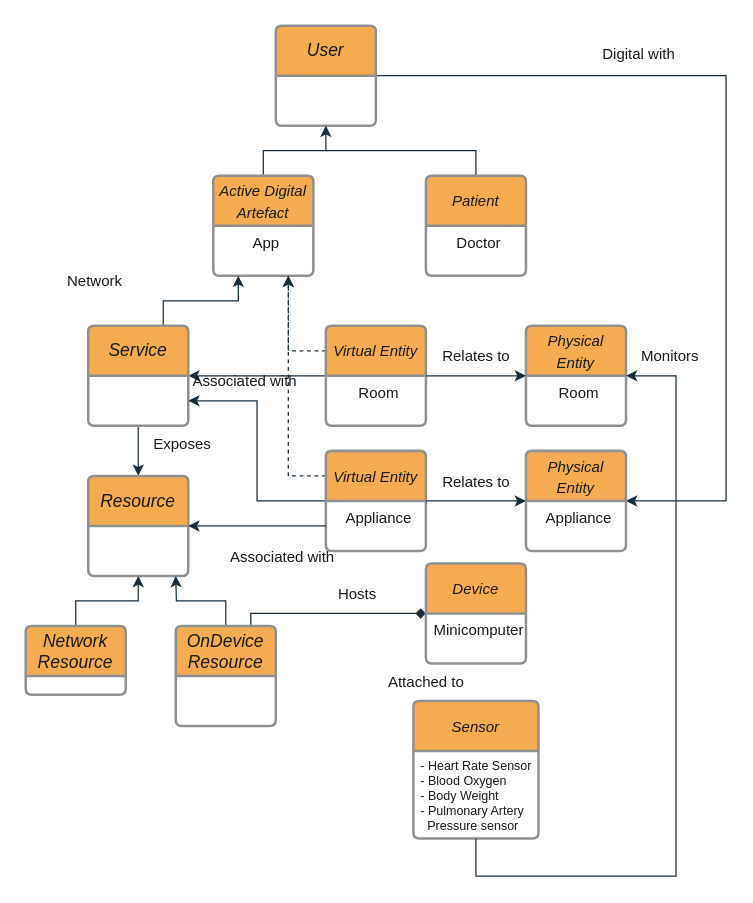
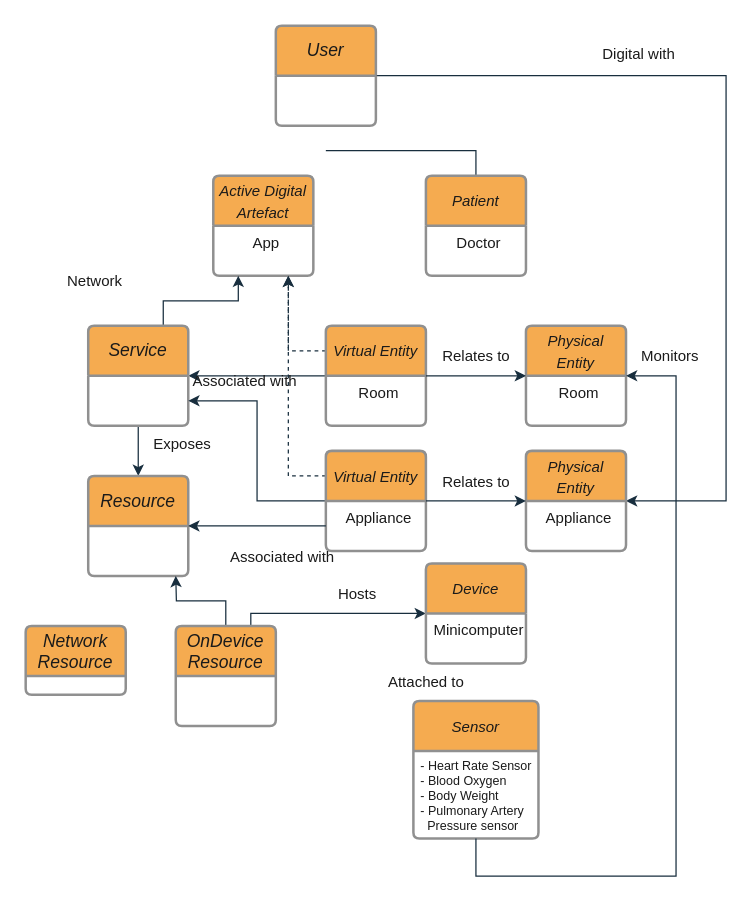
edge "Active Digital Artefact" -> "User": removed
edge "Network Resource" -> "Resource": removed
edge "OnDevice Resource" -> "Minicomputer": arrowhead diamond -> classic
